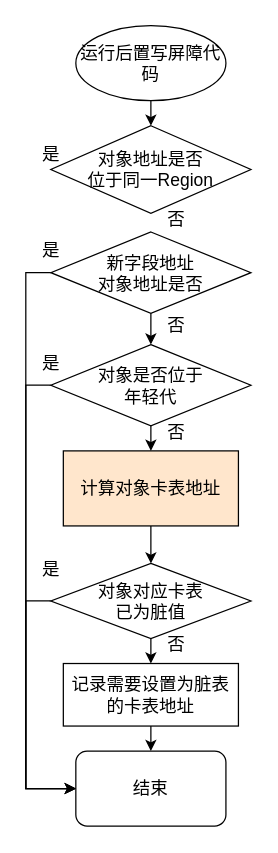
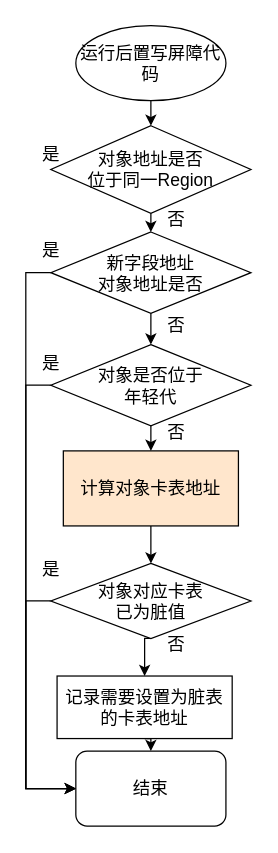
edge "对象地址是否 位于同一Region" -> "新字段地址 对象地址是否": added
node "记录需要设置为脏表的卡表地址": moved (151, 694) -> (144, 707)
